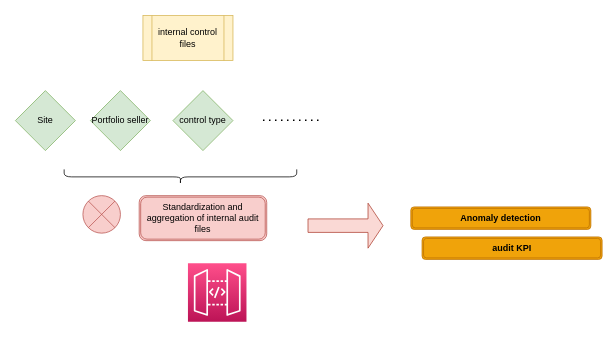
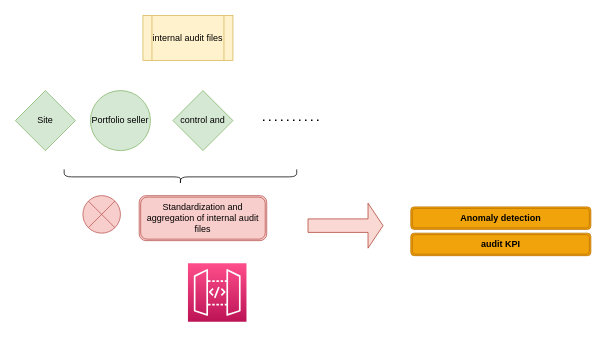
node "internal control files": label "internal control files" -> "internal audit files"
node "Portfolio seller": shape diamond -> ellipse
node "control type": label "control type" -> "control and"
node "audit KPI": moved (512, 248) -> (501, 244)
